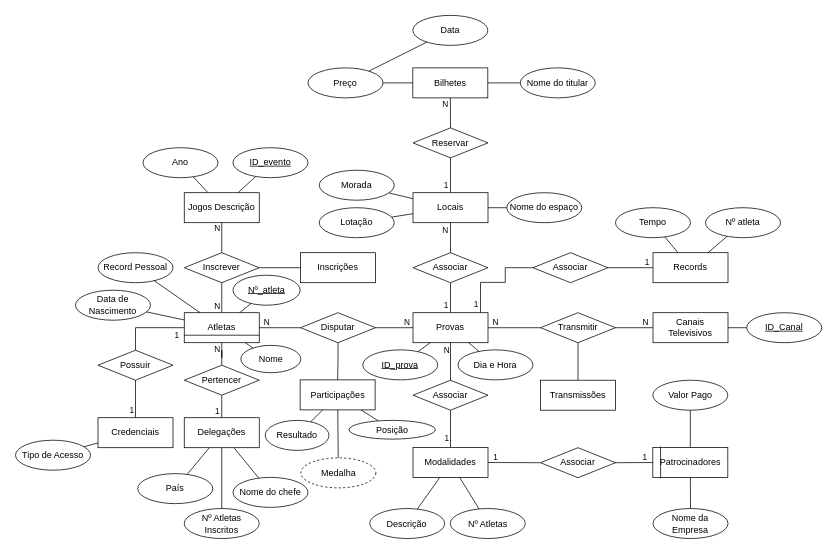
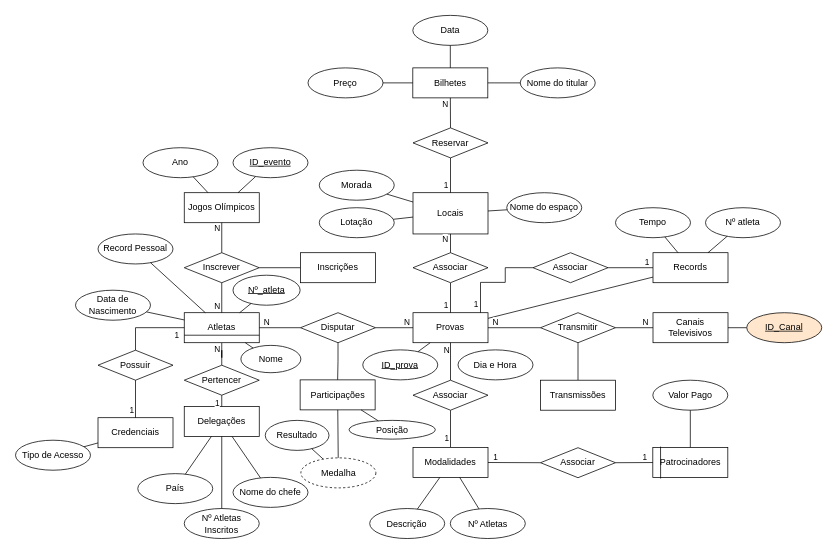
edge "Data" -- "Preço": now "Data" -- "Bilhetes"
node "Jogos Descrição": label "Jogos Descrição" -> "Jogos Olímpicos"
node "Locais": size 75x30 -> 75x41
node "Record Pessoal": moved (135, 268) -> (135, 249)
node "ID_Canal": fillcolor #ffffff -> #ffe6cc
edge "Provas" -- "Dia e Hora": now "Provas" -- "Records"
edge "Participações" -- "Resultado": now "Medalha" -- "Resultado"
node "Delegações": moved (222, 433) -> (222, 421)
edge "Patrocinadores" -- "Nome da Empresa": removed
node "Nome da Empresa": removed
